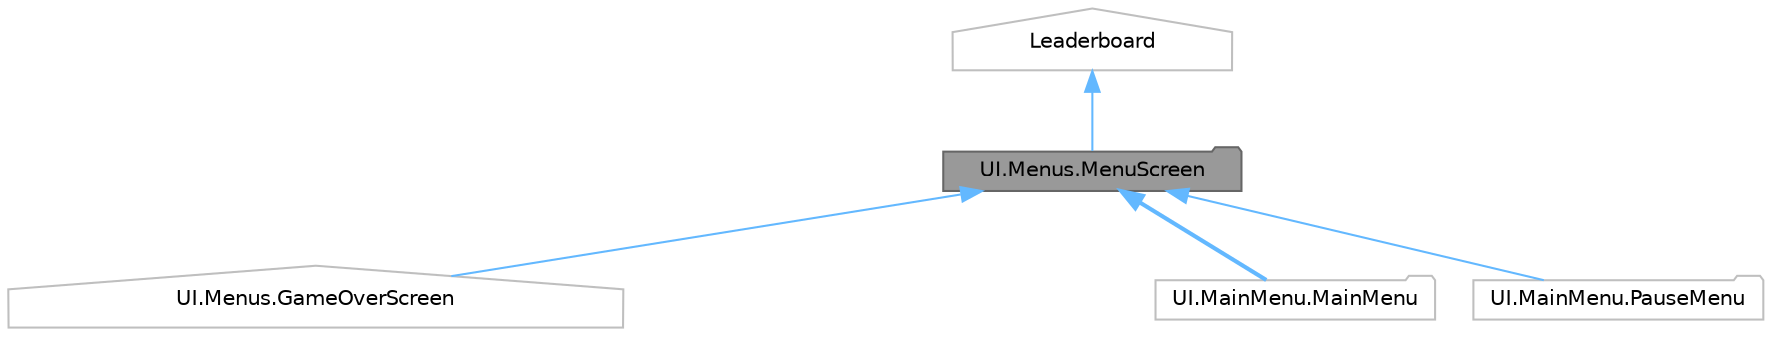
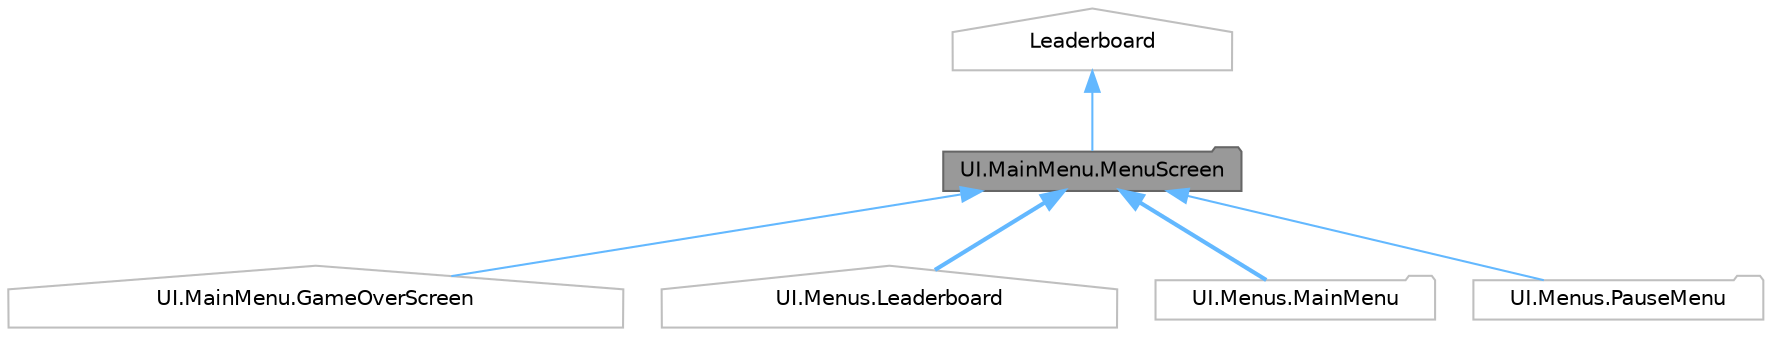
node "UI.Menus.MenuScreen": label "UI.Menus.MenuScreen" -> "UI.MainMenu.MenuScreen"
node "UI.Menus.GameOverScreen": label "UI.Menus.GameOverScreen" -> "UI.MainMenu.GameOverScreen"
node "UI.Menus.Leaderboard": added
node "UI.MainMenu.MainMenu": label "UI.MainMenu.MainMenu" -> "UI.Menus.MainMenu"
node "UI.MainMenu.PauseMenu": label "UI.MainMenu.PauseMenu" -> "UI.Menus.PauseMenu"
